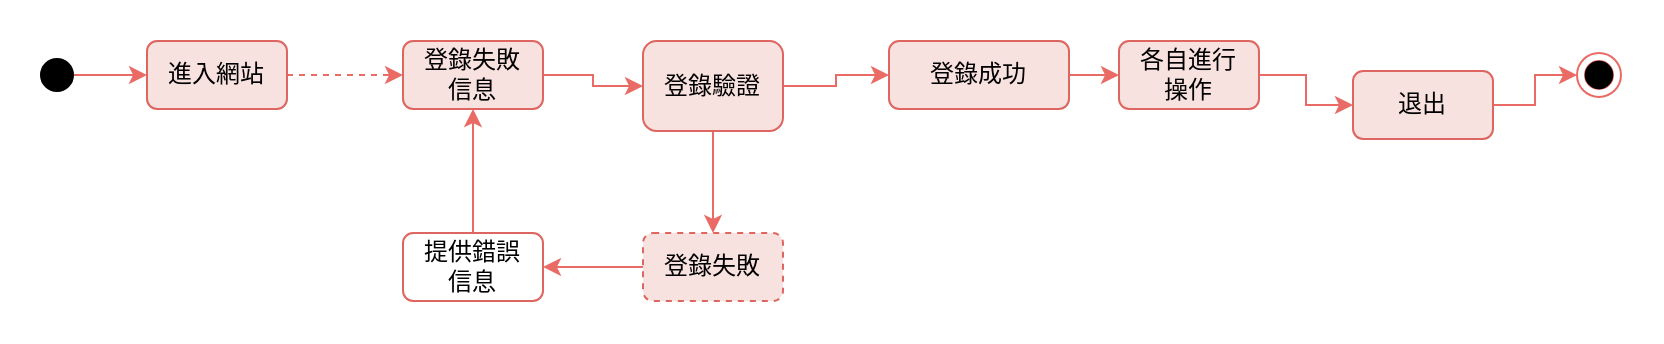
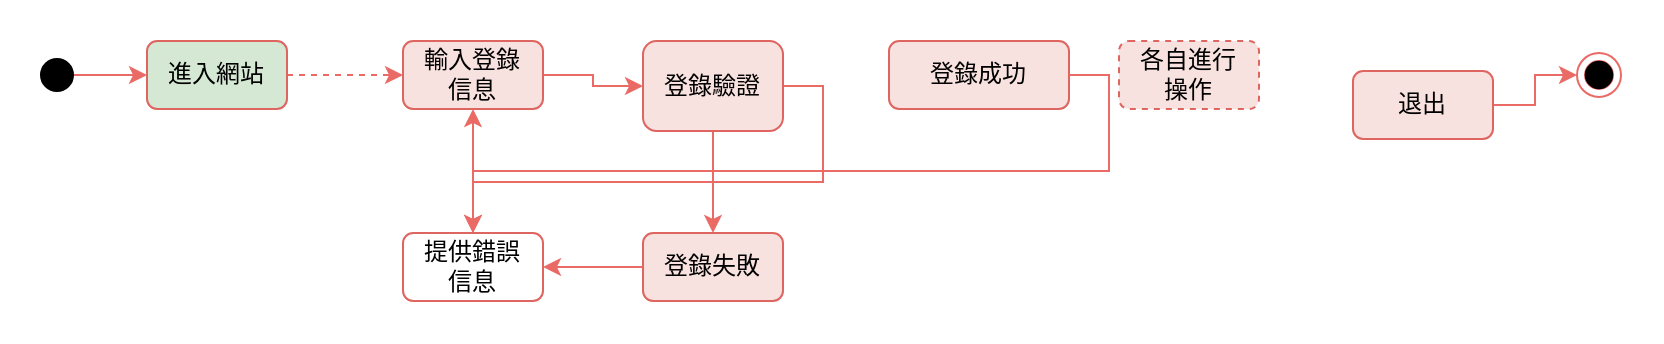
node "進入網站": fillcolor #f8e2df -> #d5e8d4
node "登錄失敗 信息": label "登錄失敗 信息" -> "輸入登錄 信息"
edge "登錄驗證" -> "登錄成功": now "登錄驗證" -> "提供錯誤 信息"
edge "登錄成功" -> "各自進行 操作": now "登錄成功" -> "提供錯誤 信息"
node "各自進行 操作": style solid -> dashed
edge "各自進行 操作" -> "退出": removed
node "登錄失敗": style dashed -> solid
